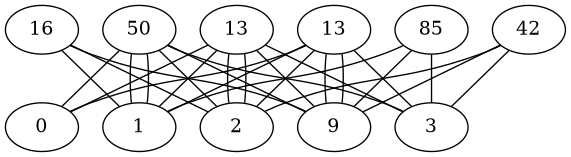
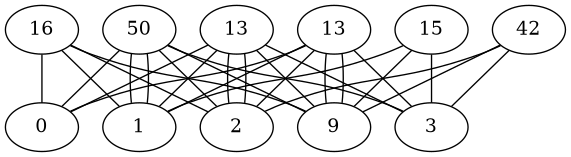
node "85": label "85" -> "15"
edge "16" -- "0": added
